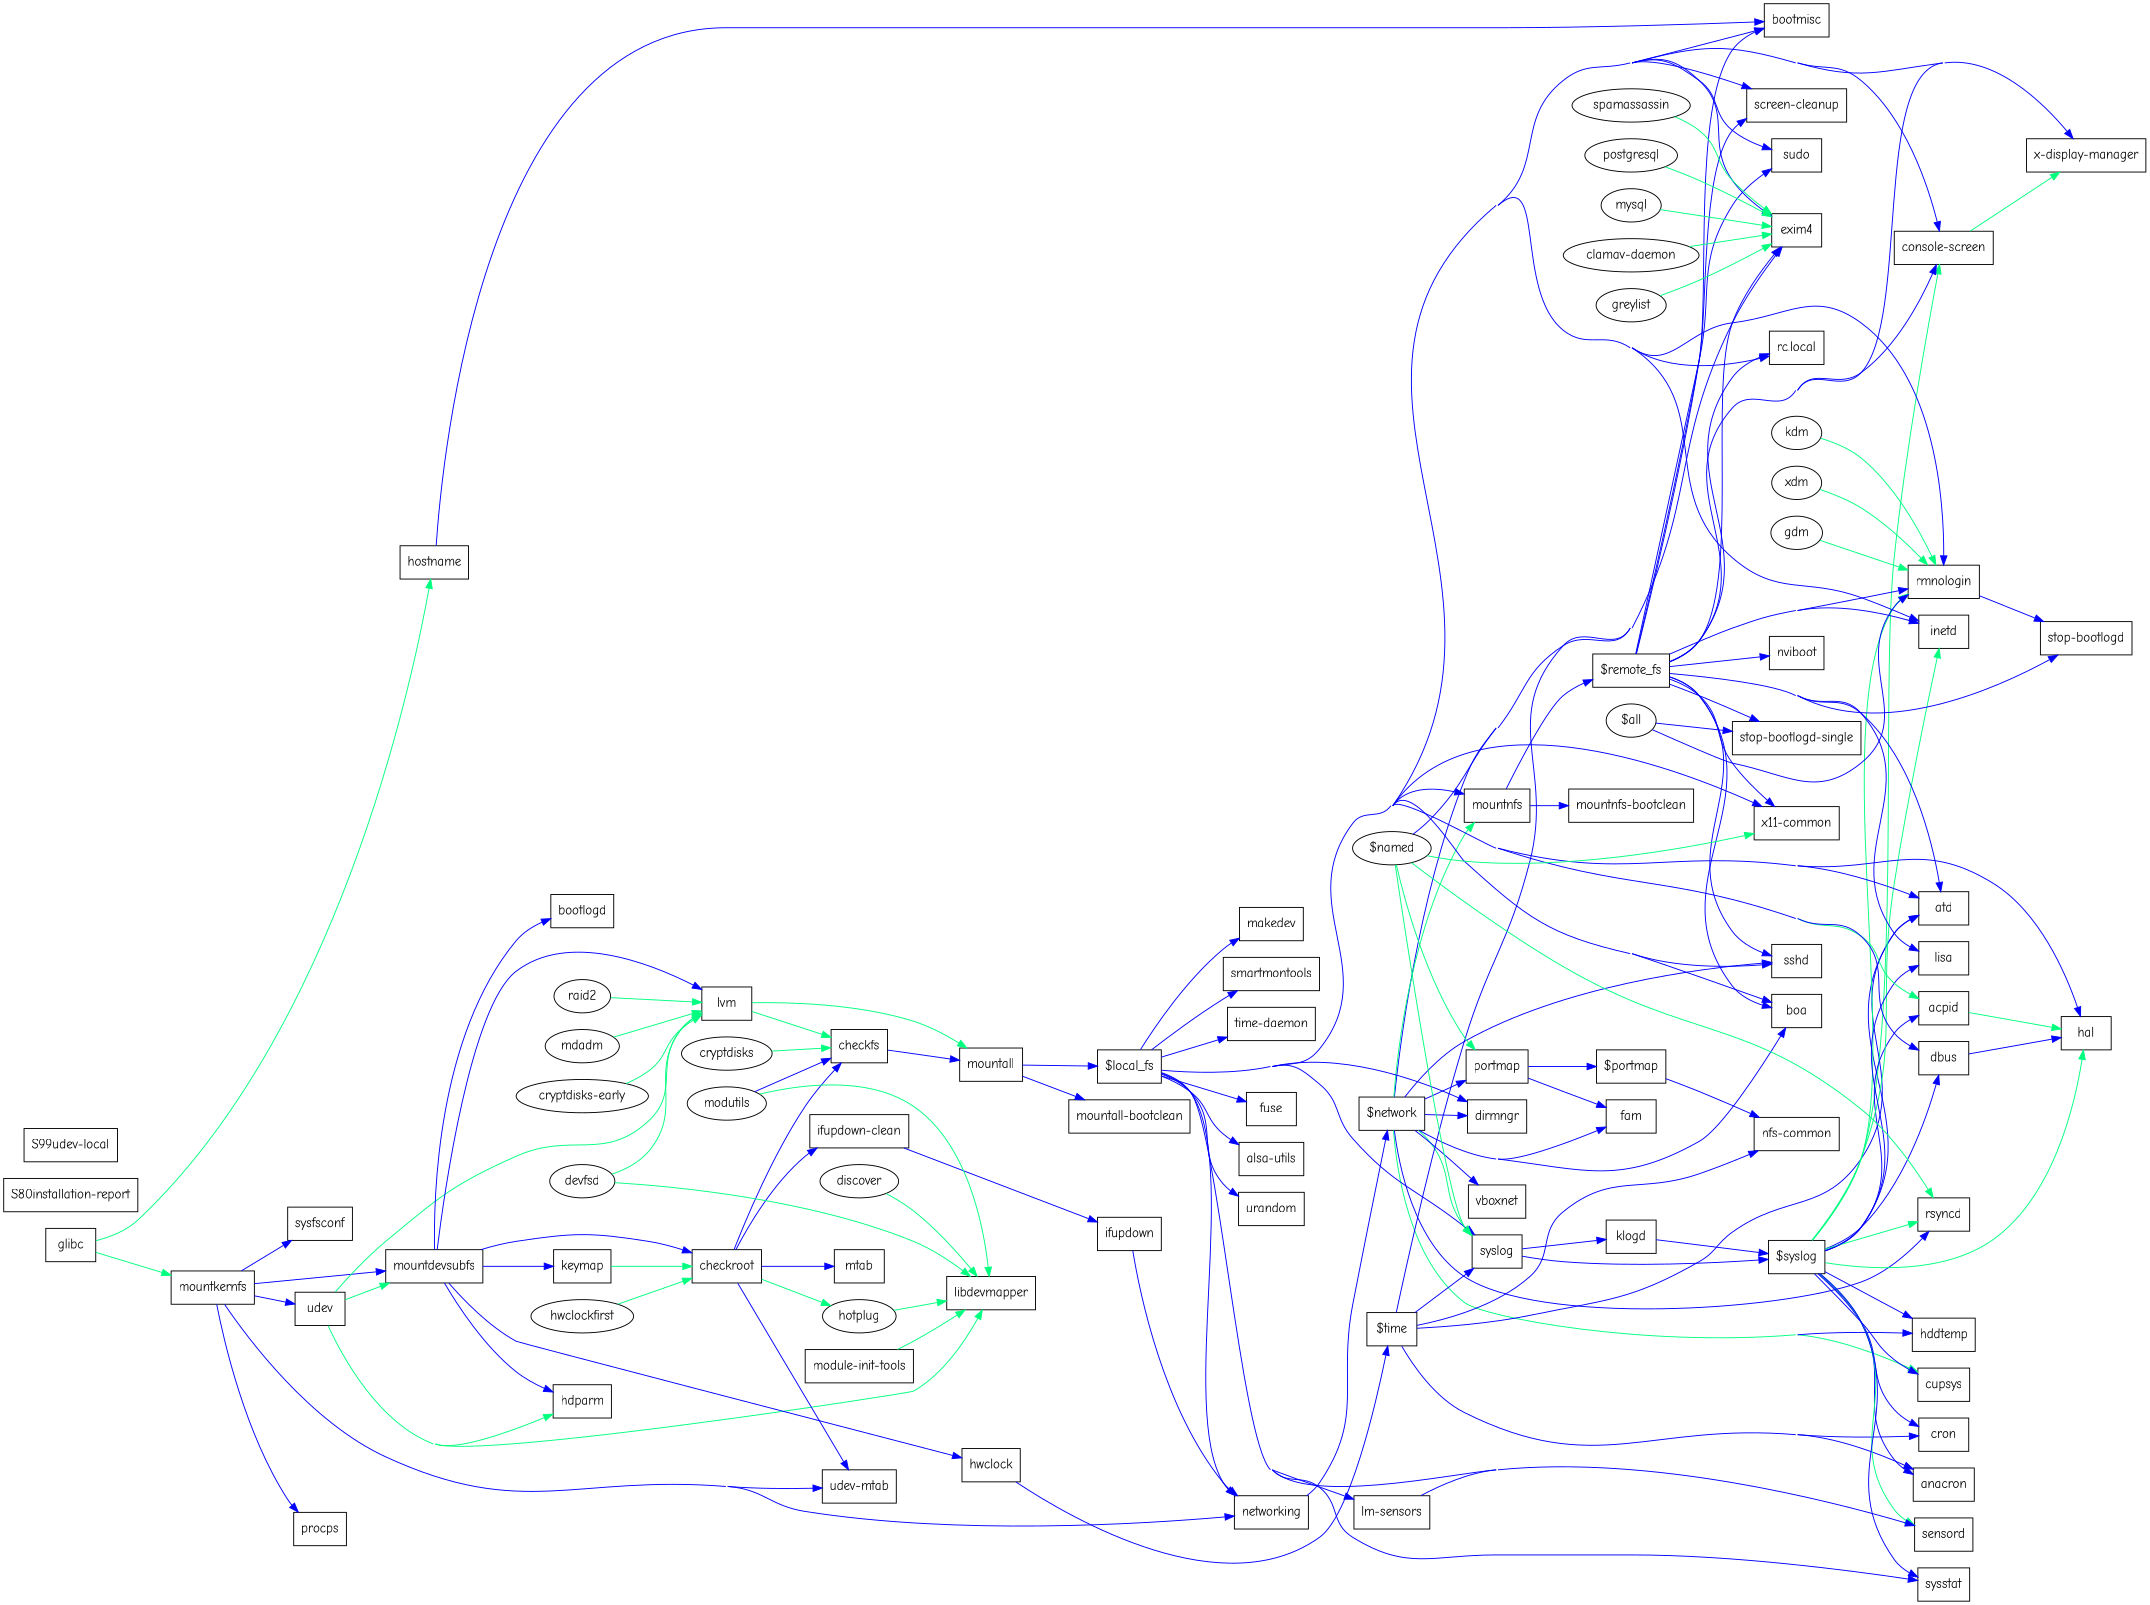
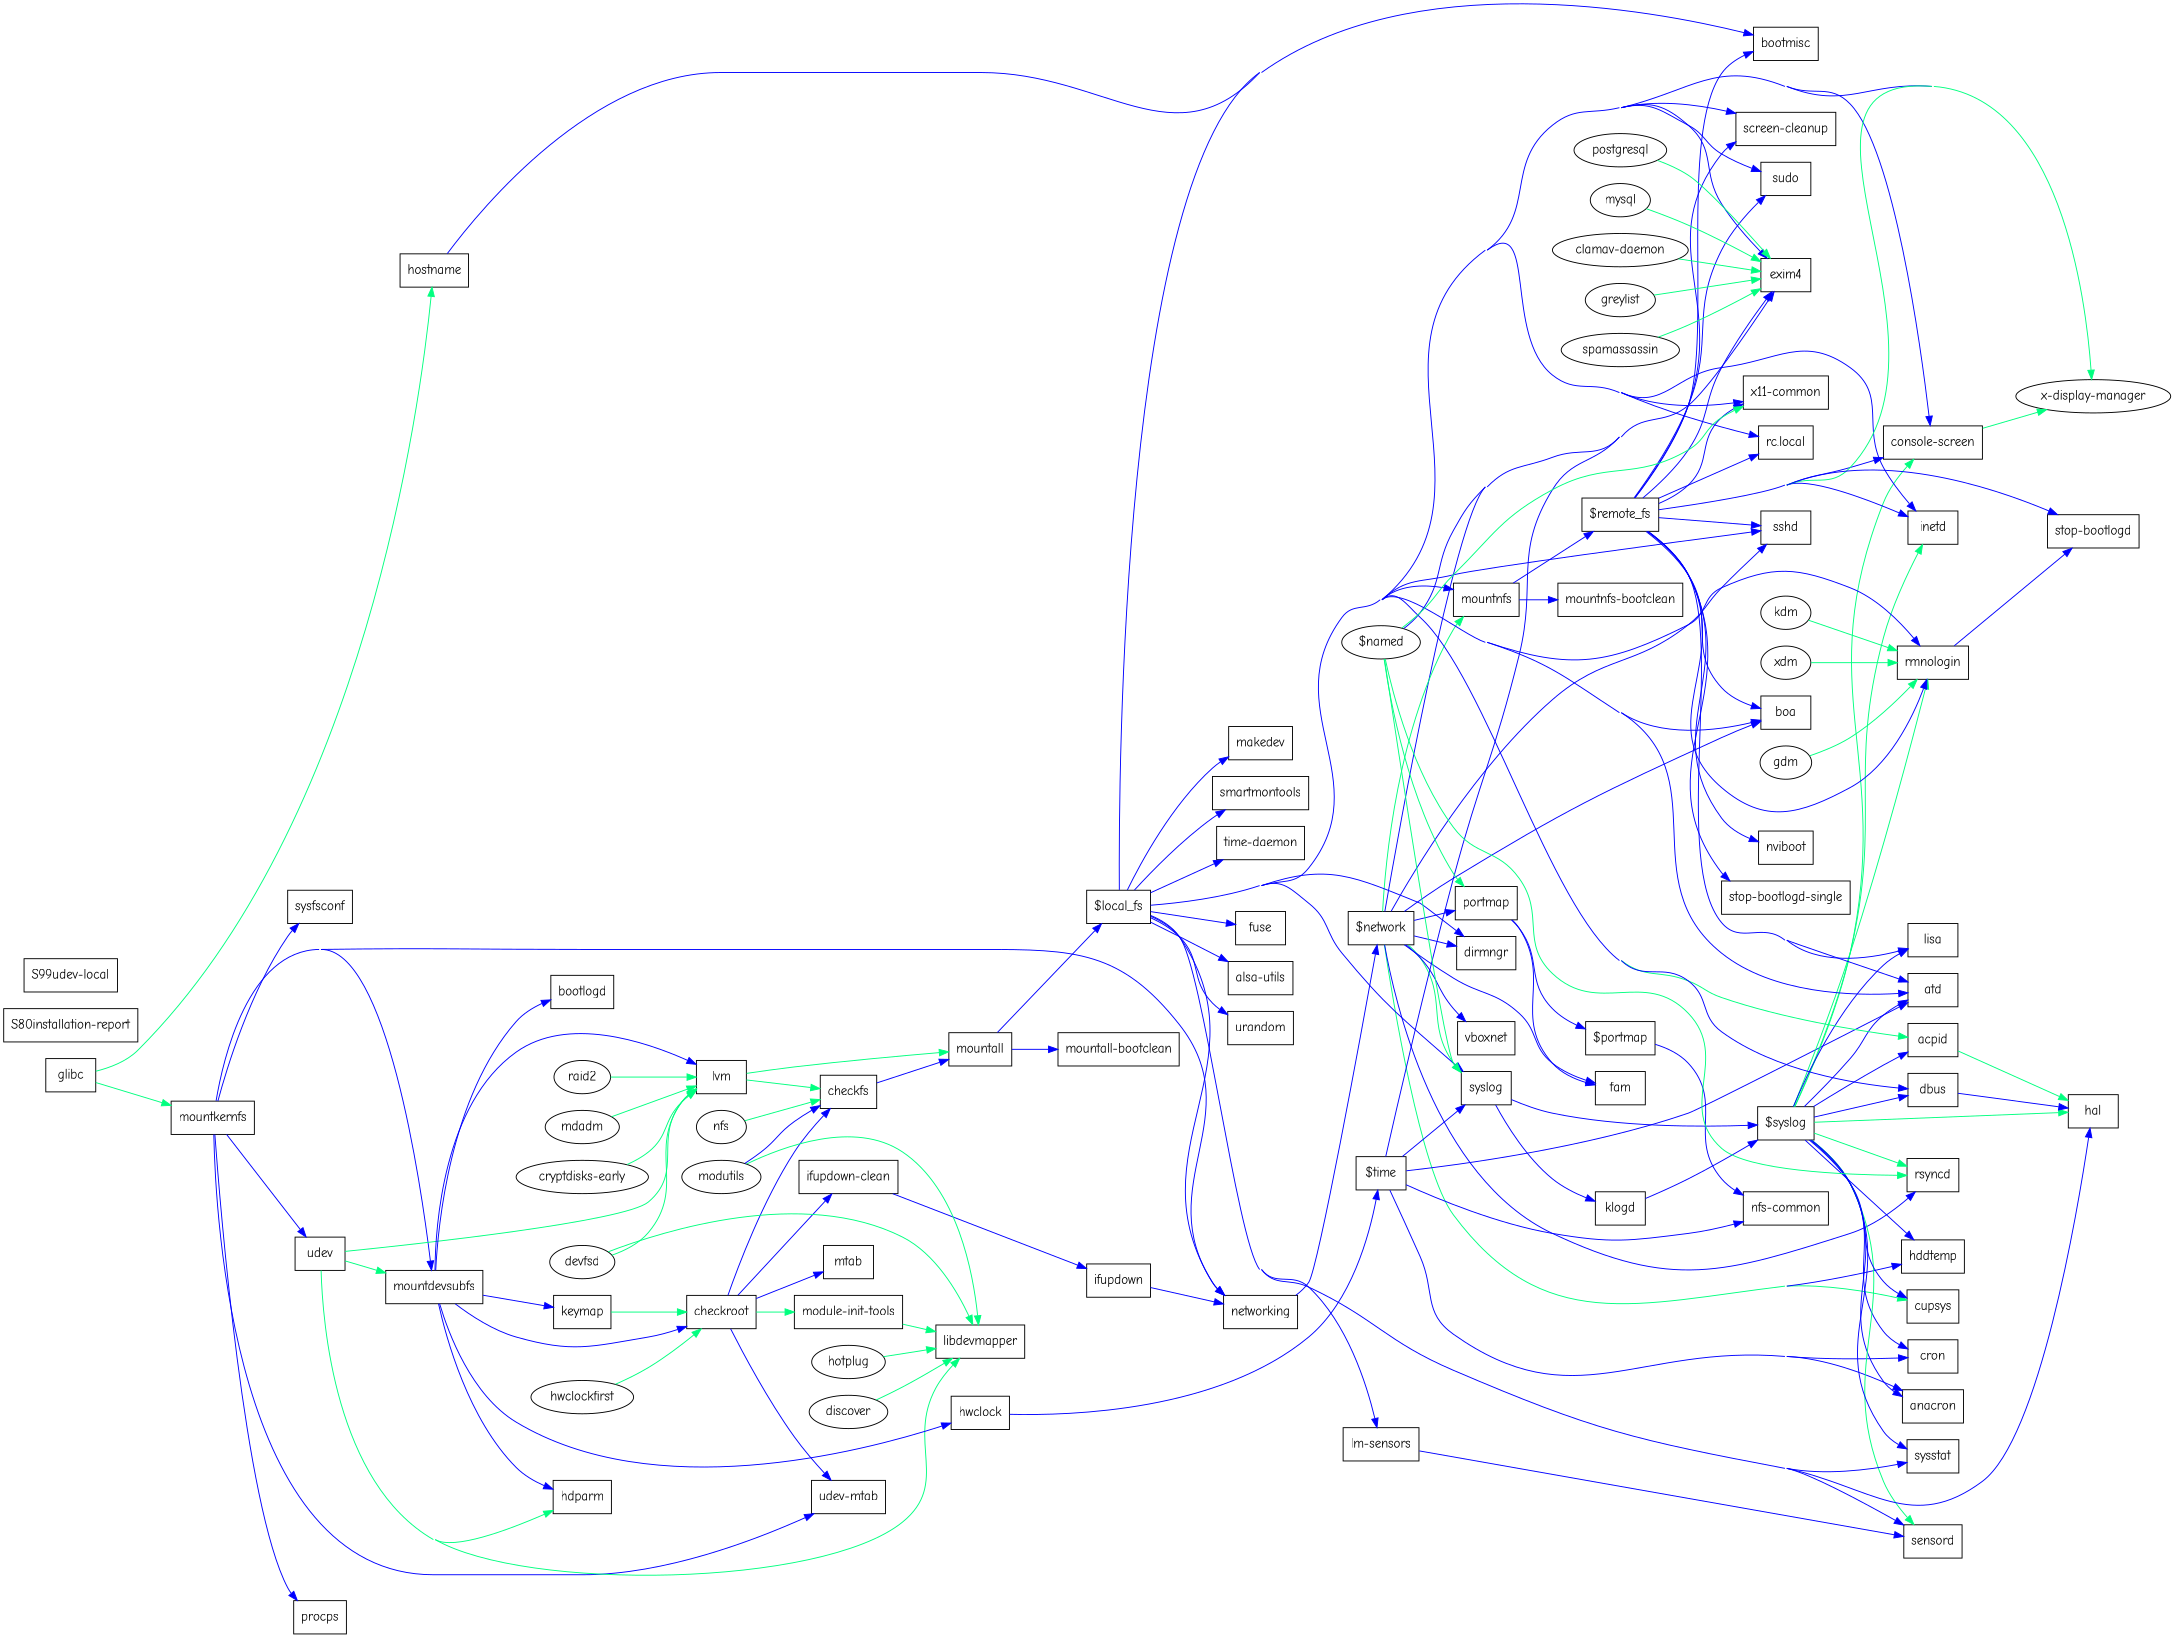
node "x-display-manager": shape box -> ellipse
edge "$remote_fs" -> "x-display-manager": color blue -> springgreen
node "$all": removed
node "cryptdisks": label "cryptdisks" -> "nfs"
edge "checkroot" -> "hotplug": now "checkroot" -> "module-init-tools"
